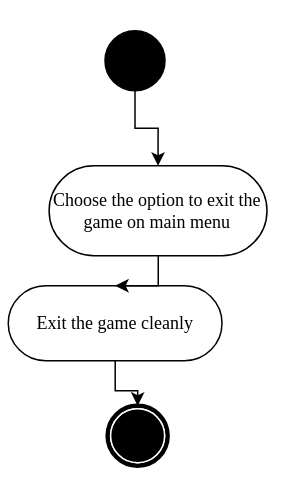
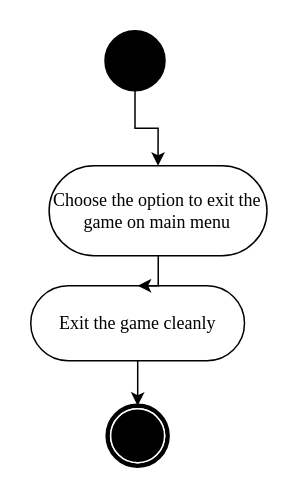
node "Exit the game cleanly": moved (115, 323) -> (138, 323)
